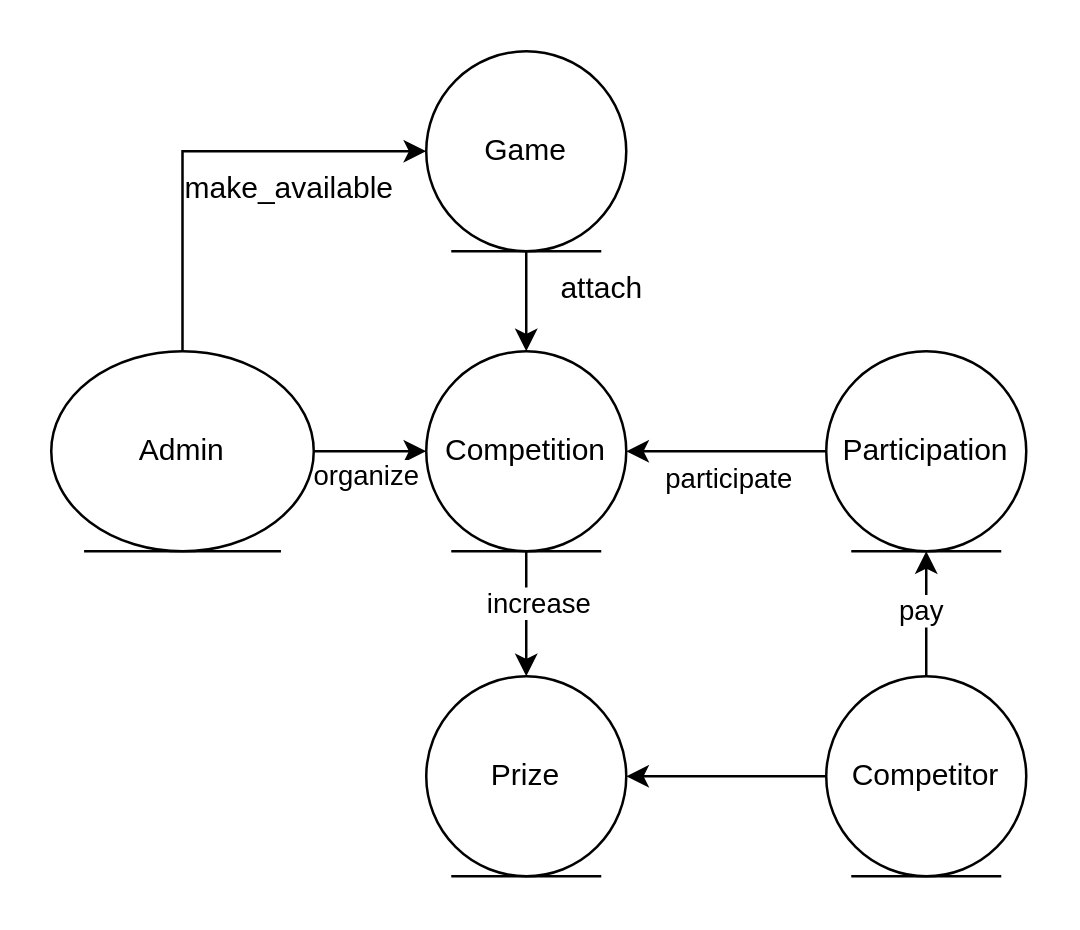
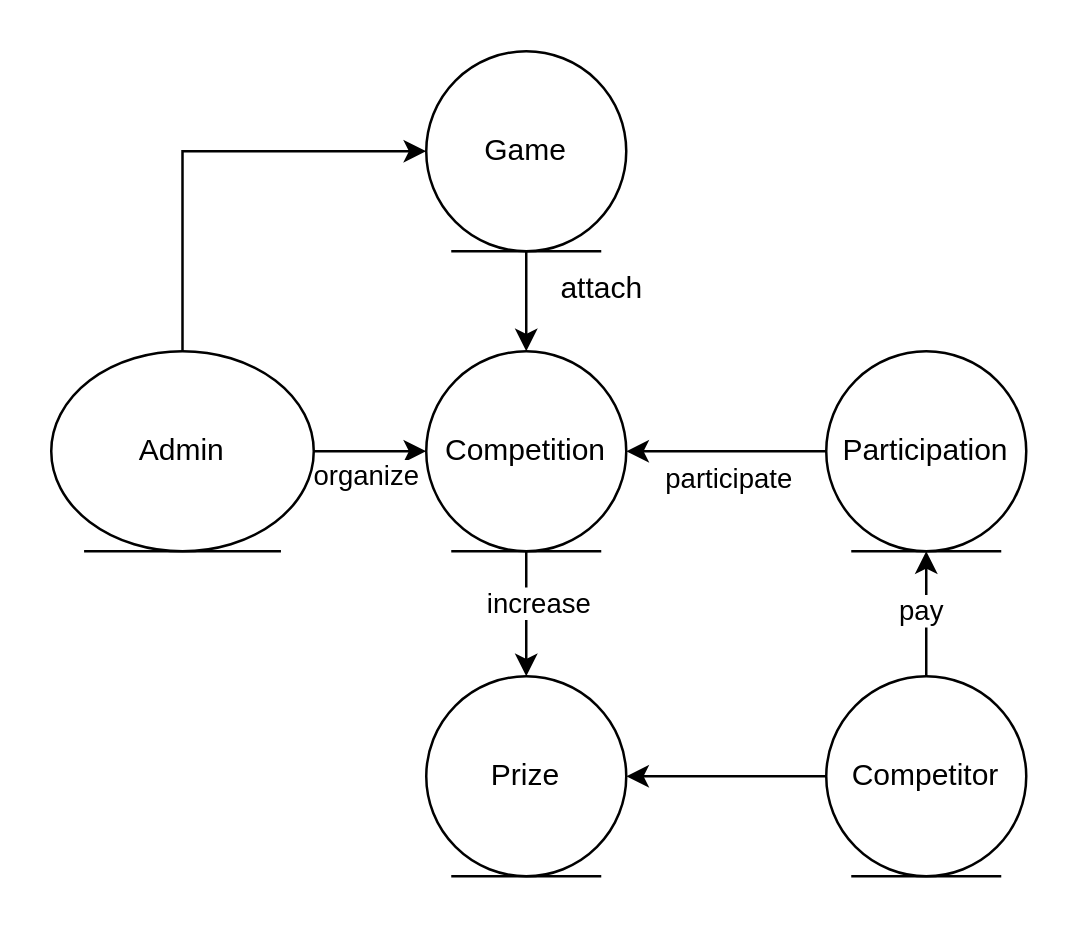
node "make_available": removed
